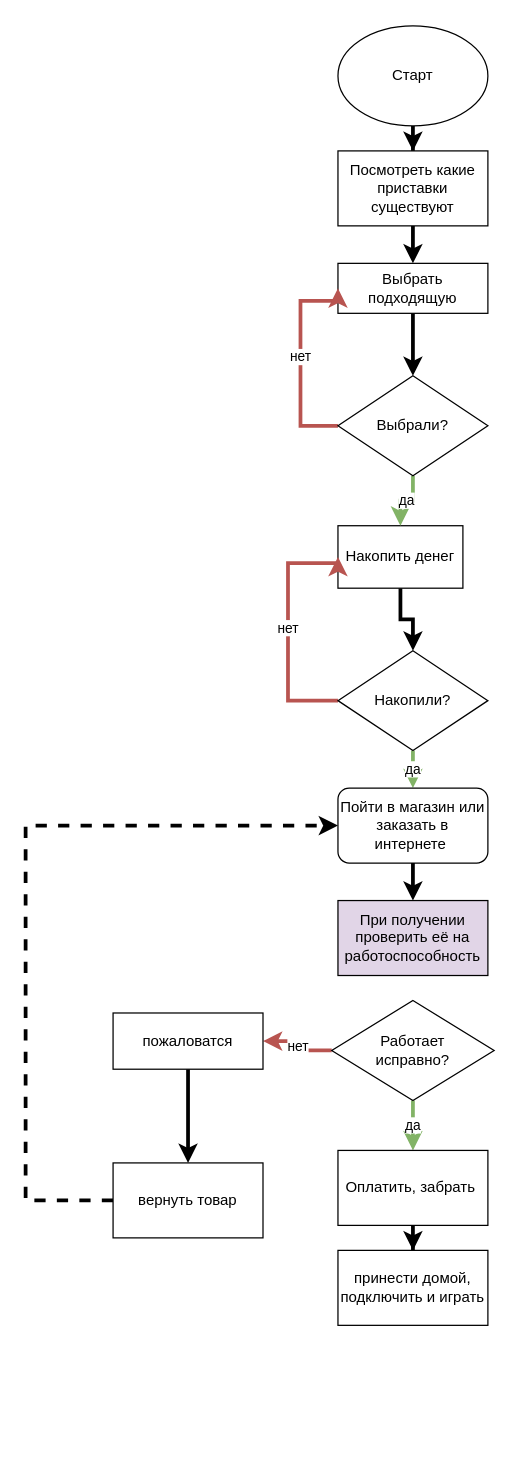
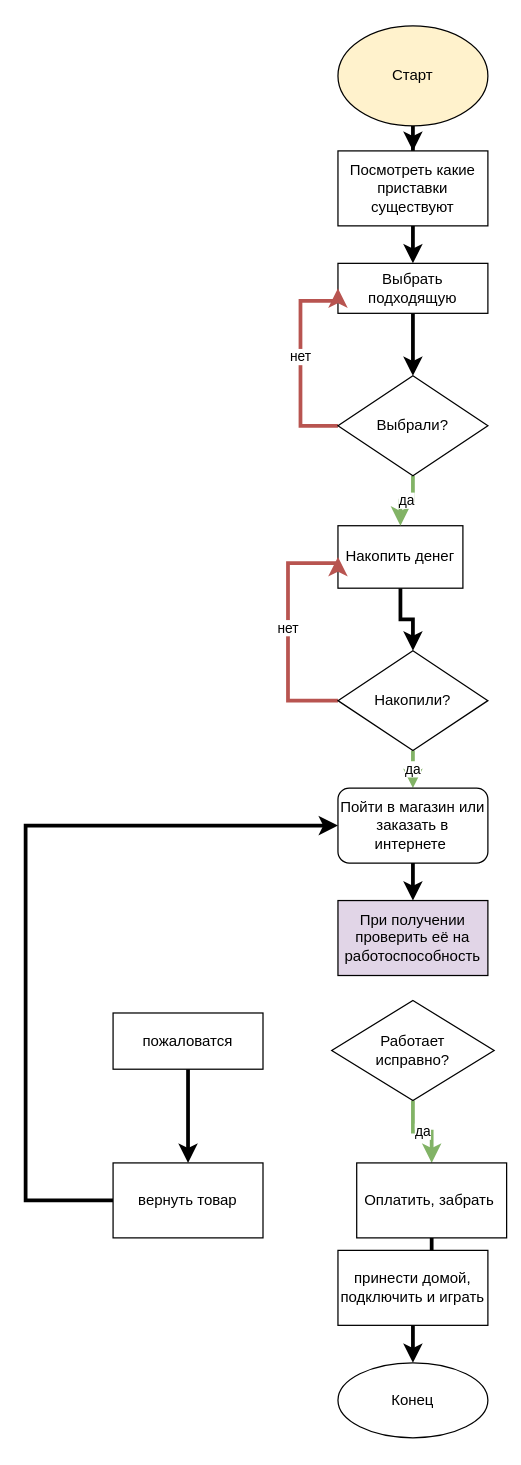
node "Старт": fillcolor #ffffff -> #fff2cc
edge "вернуть товар" -> "Пойти в магазин или заказать в интернете": style dashed -> solid
edge "Работает исправно?" -> "пожаловатся": removed, label "нет"
node "Оплатить, забрать": moved (413, 1188) -> (432, 1201)
edge "принести домой, подключить и играть" -> "Конец": added
node "Конец": added
